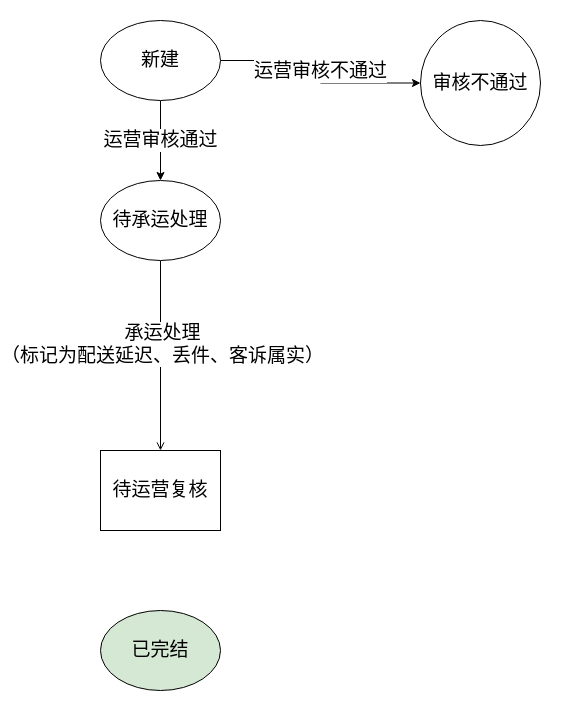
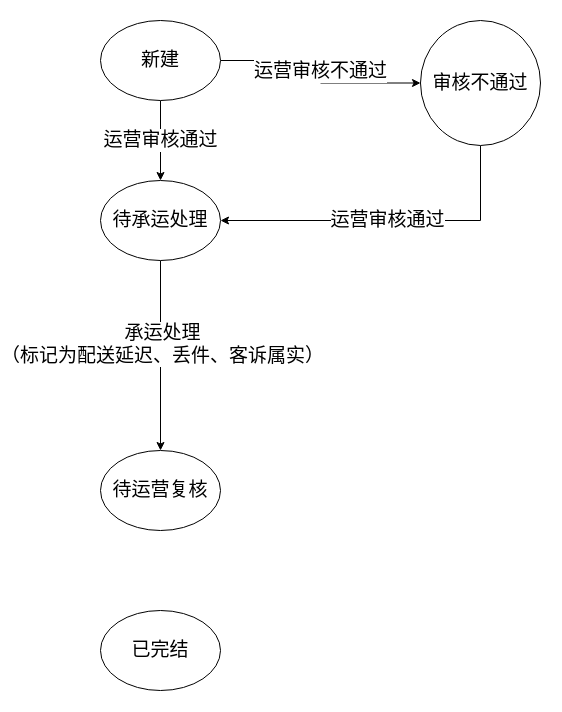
edge "审核不通过" -> "待承运处理": added, label "运营审核通过"
edge "待承运处理" -> "待运营复核": arrowhead open -> classic
node "待运营复核": shape rectangle -> ellipse
node "已完结": fillcolor #d5e8d4 -> #ffffff
